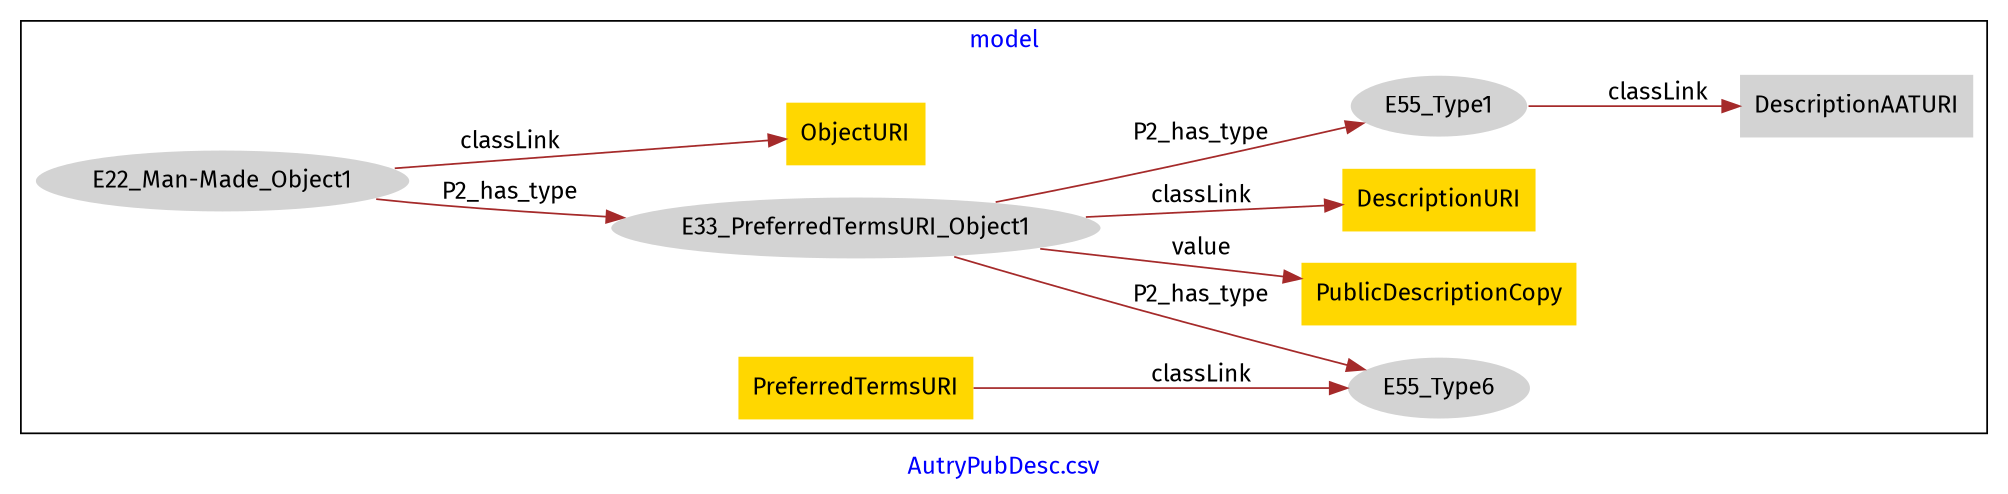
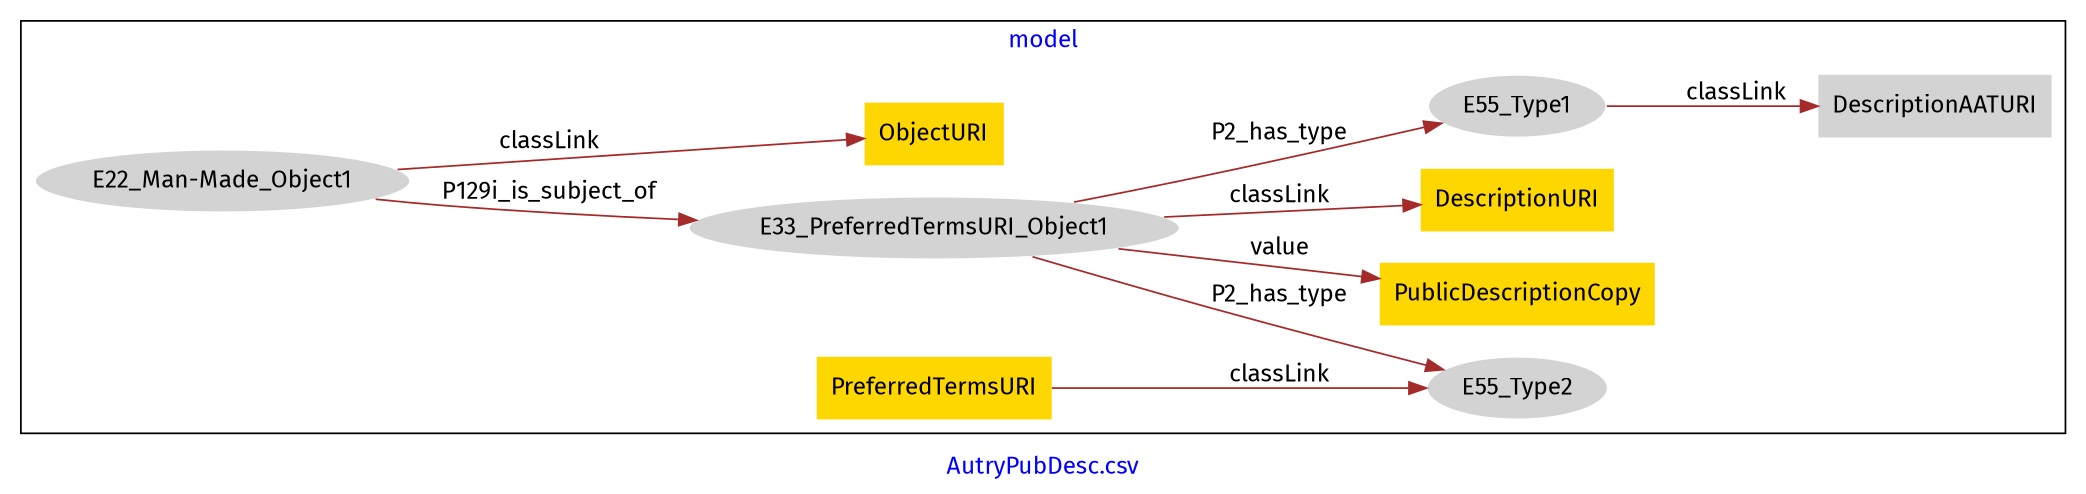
edge "E22_Man-Made_Object1" -> "E33_PreferredTermsURI_Object1": label "P2_has_type" -> "P129i_is_subject_of"
node "E55_Type6": label "E55_Type6" -> "E55_Type2"
